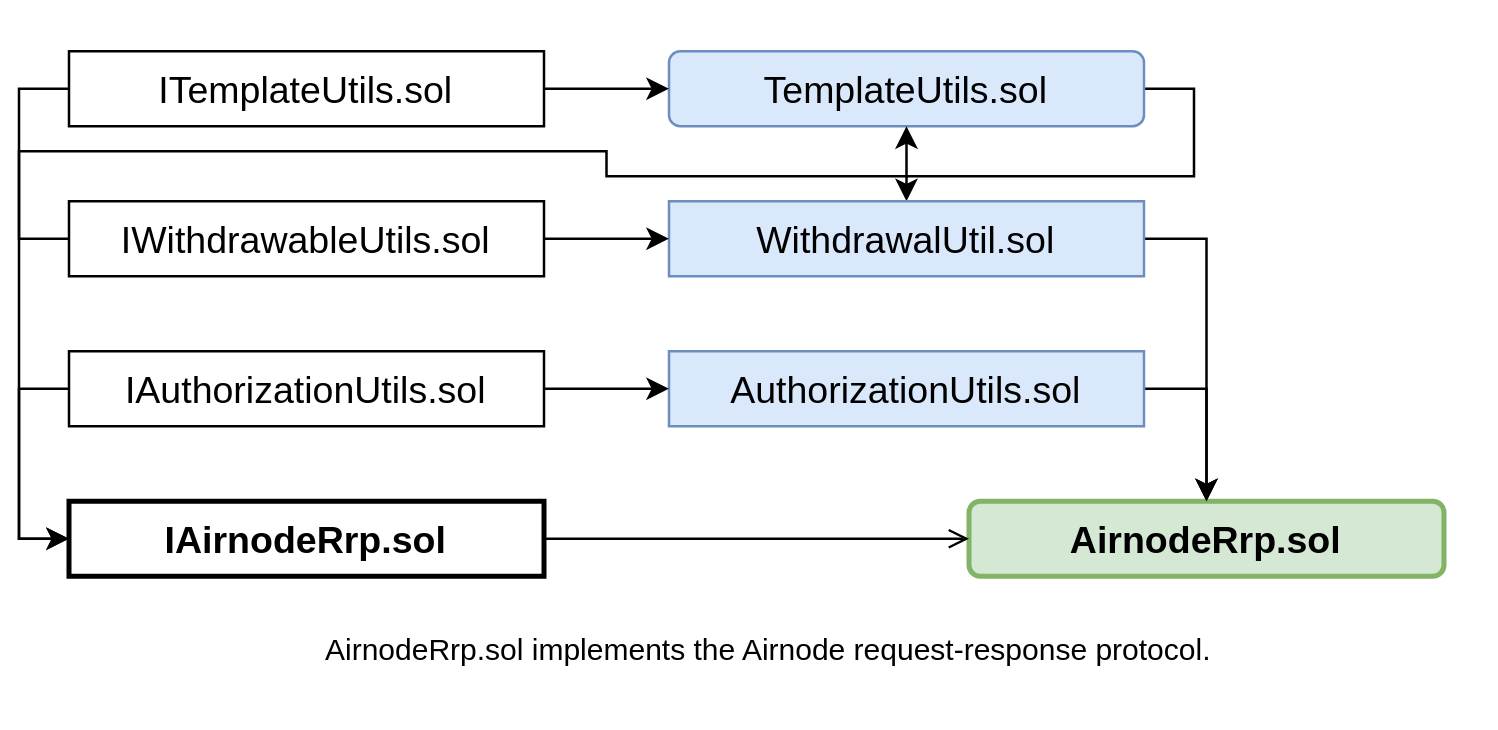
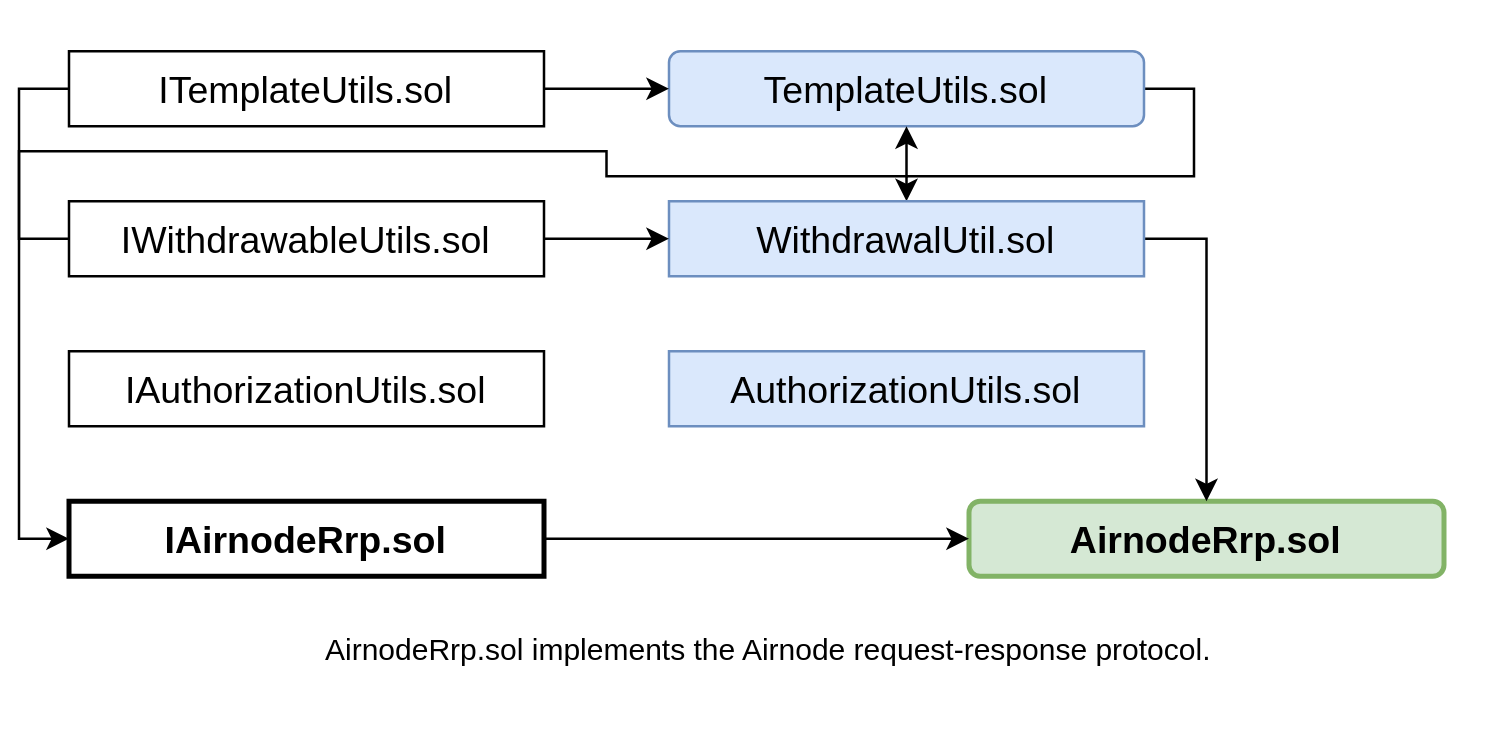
edge "IAuthorizationUtils.sol" -> "IAirnodeRrp.sol": removed
edge "IAuthorizationUtils.sol" -> "AuthorizationUtils.sol": removed
edge "AuthorizationUtils.sol" -> "AirnodeRrp.sol": removed
edge "IAirnodeRrp.sol" -> "AirnodeRrp.sol": arrowhead open -> classic
